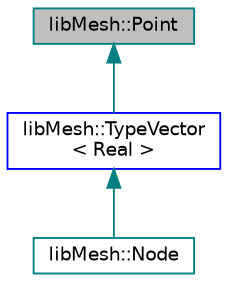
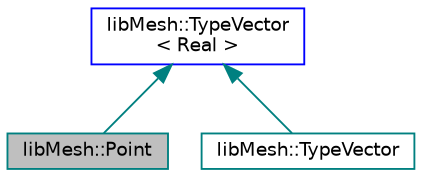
edge "libMesh::TypeVector < Real >" -> "libMesh::Point": reversed
node "libMesh::Node": label "libMesh::Node" -> "libMesh::TypeVector"
